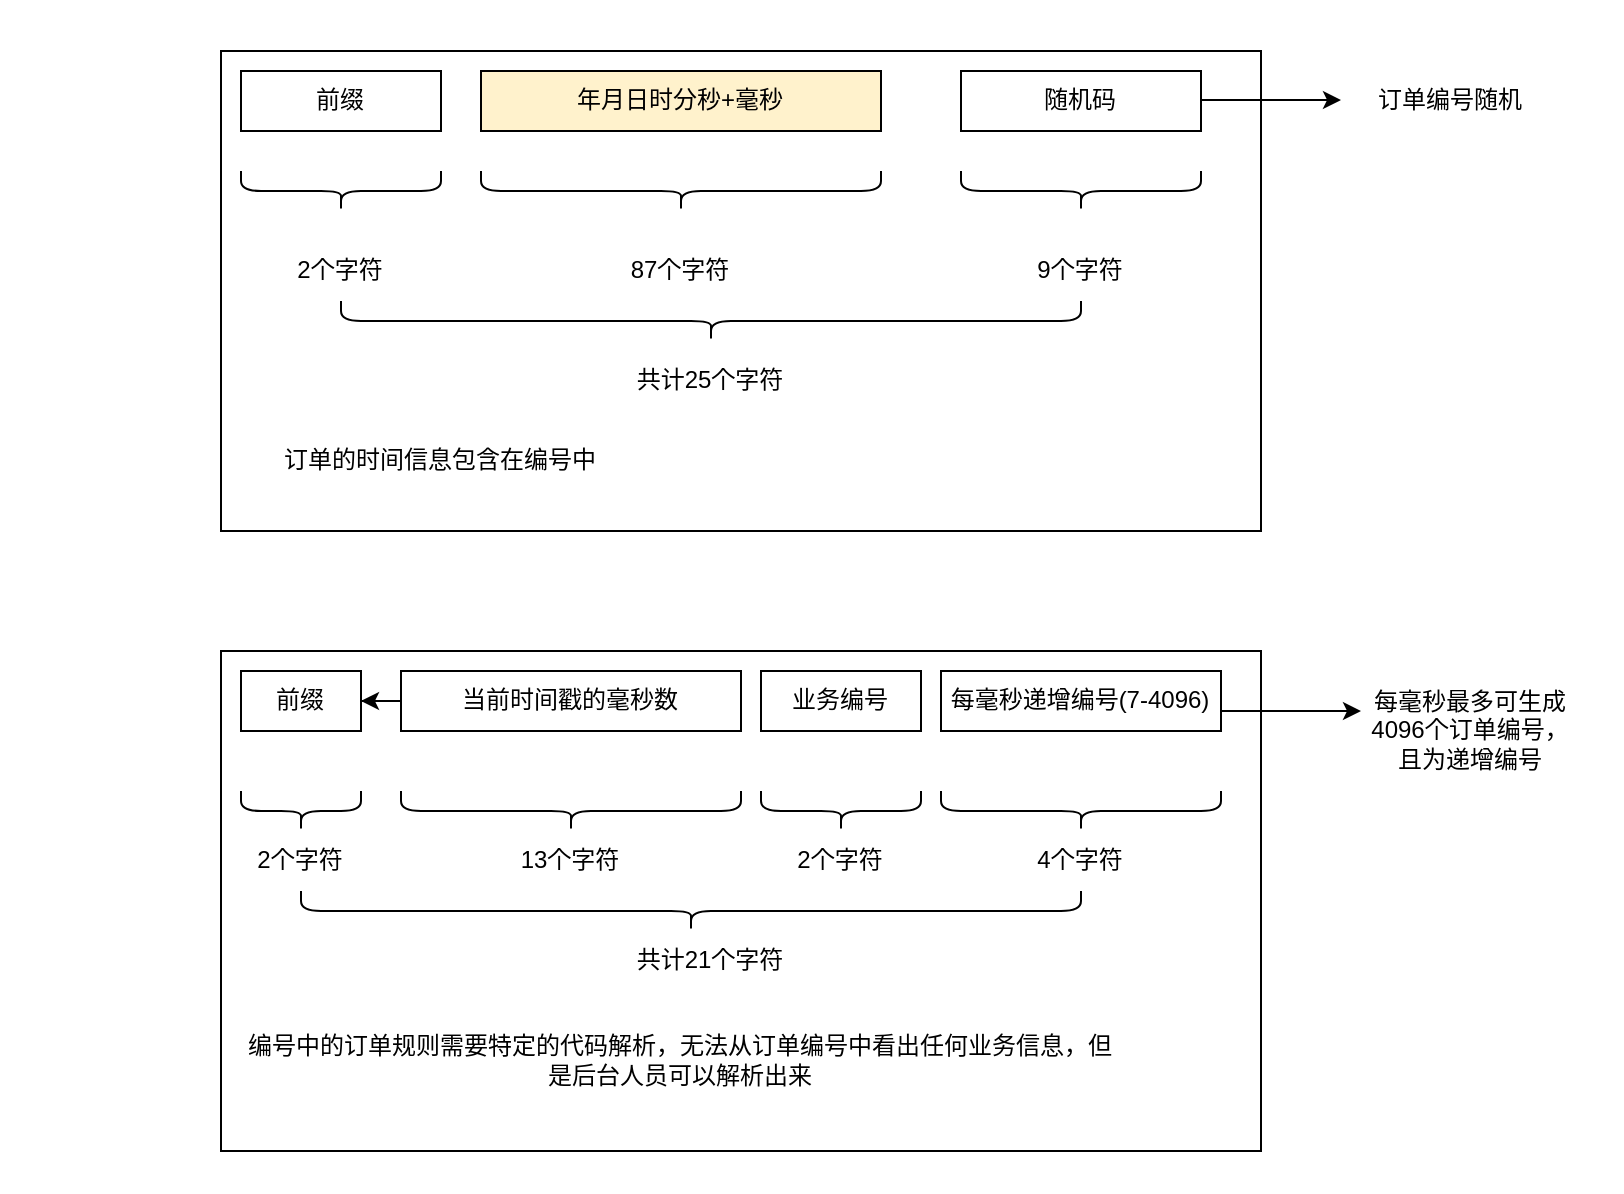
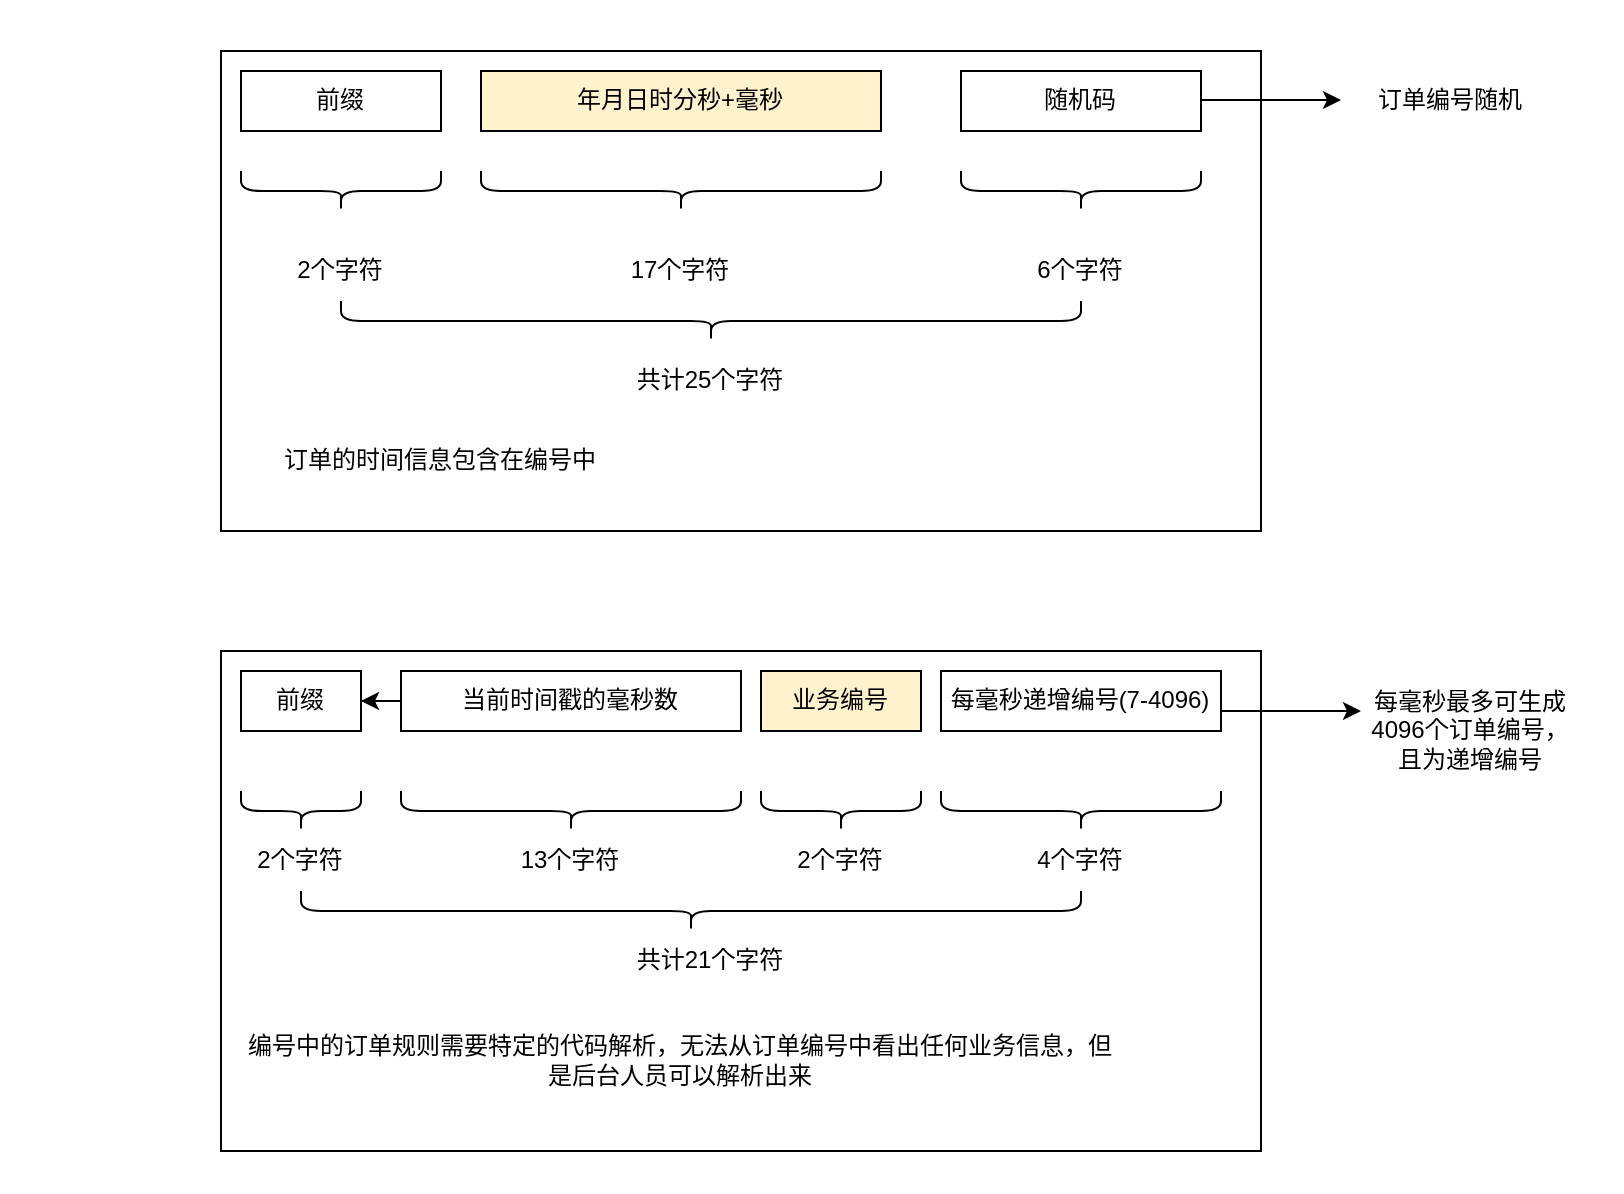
node "87个字符": label "87个字符" -> "17个字符"
node "9个字符": label "9个字符" -> "6个字符"
node "业务编号": fillcolor #ffffff -> #fff2cc
